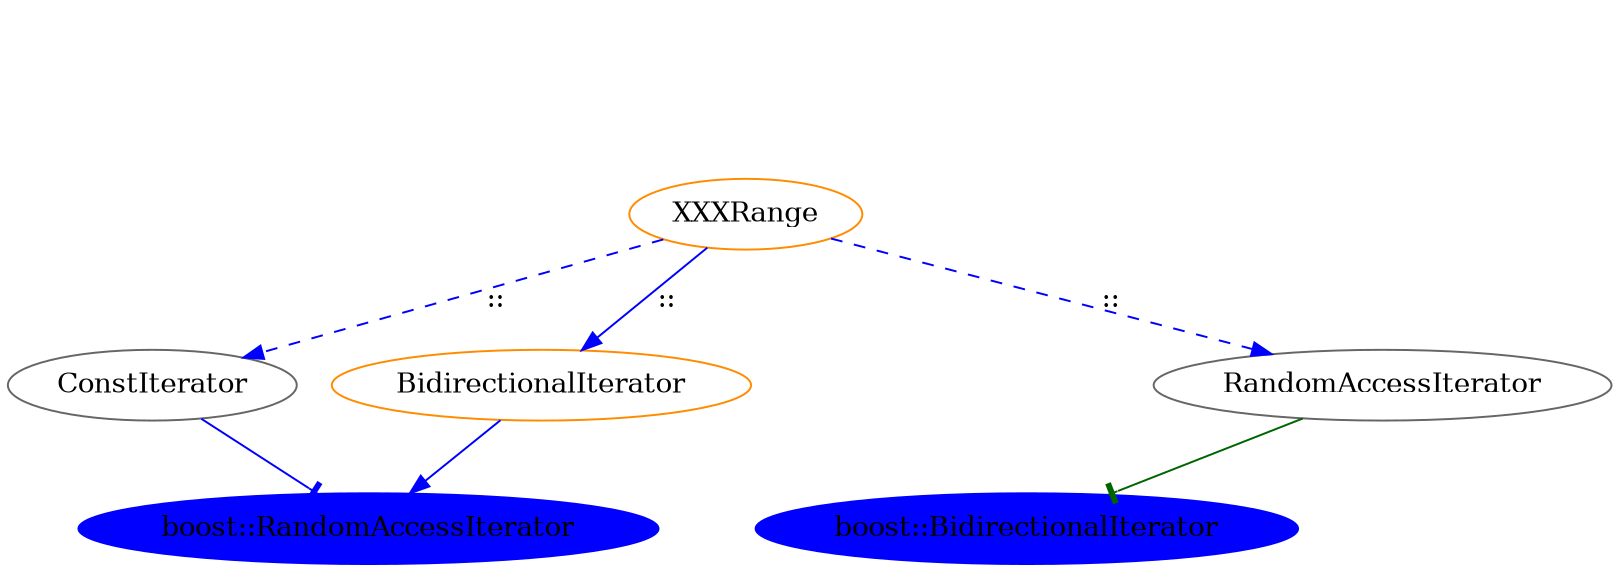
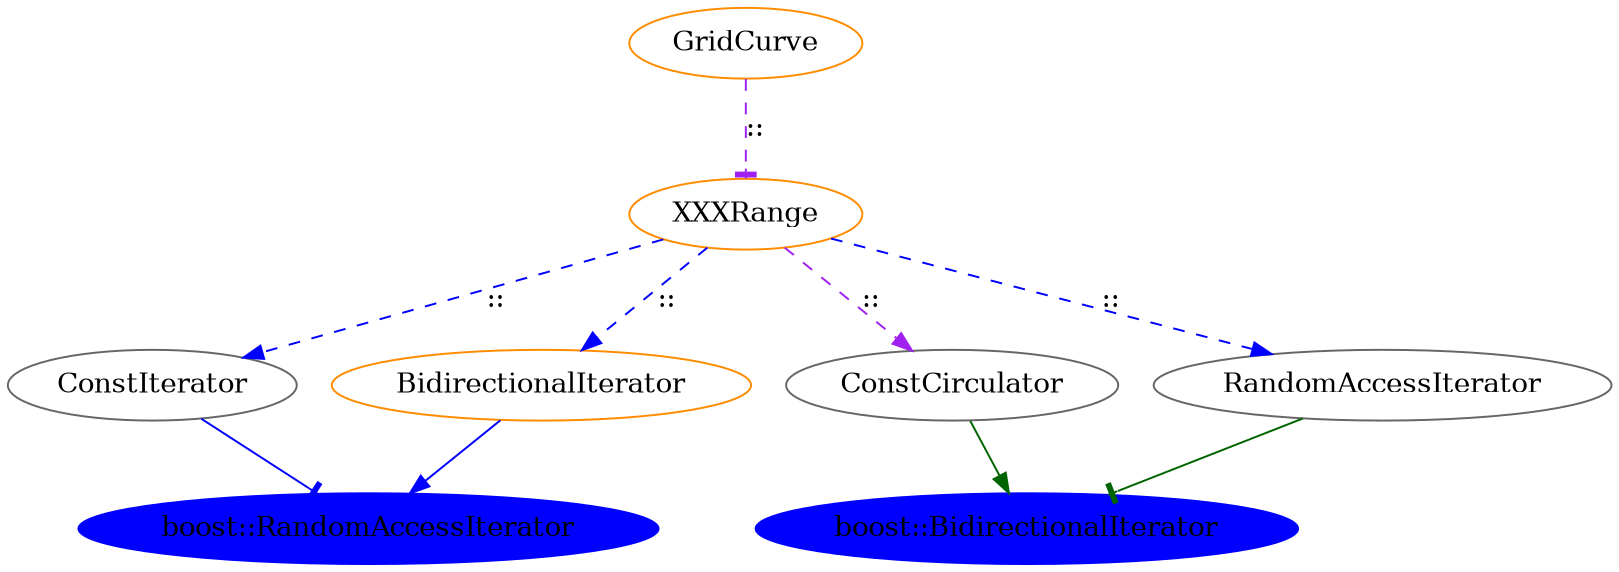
node "GridCurve": added
edge "XXXRange" -> "BidirectionalIterator": style solid -> dashed
node "ConstCirculator": added
